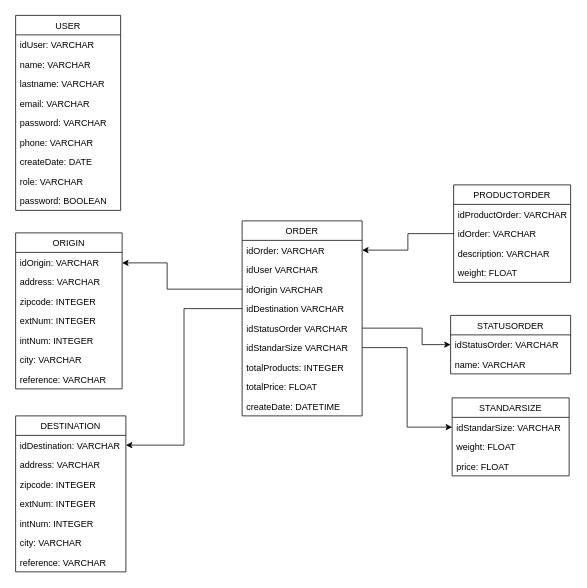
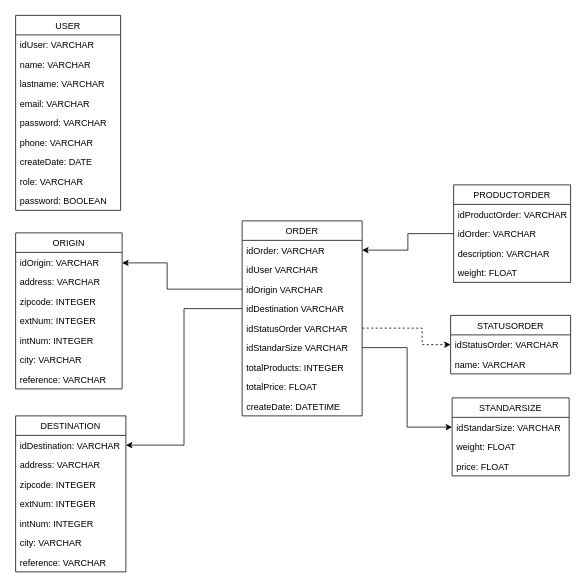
edge "idStatusOrder VARCHAR" -> "idStatusOrder: VARCHAR": style solid -> dashed
